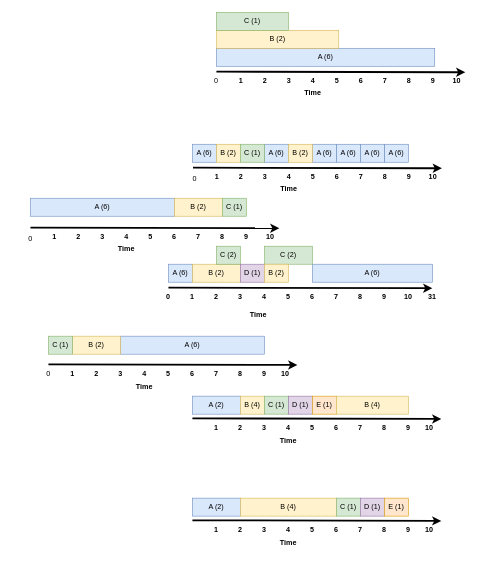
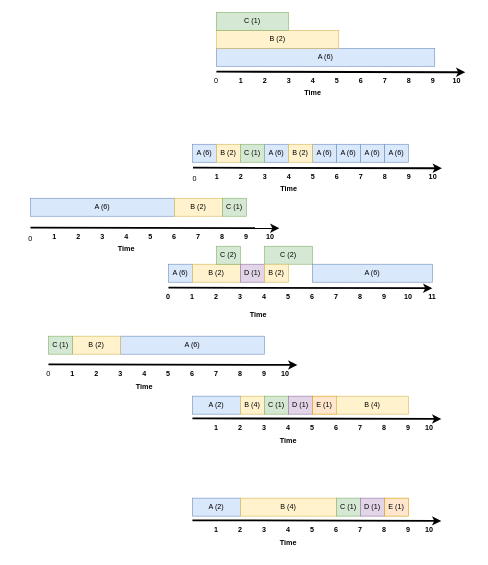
node "31": label "31" -> "11"
